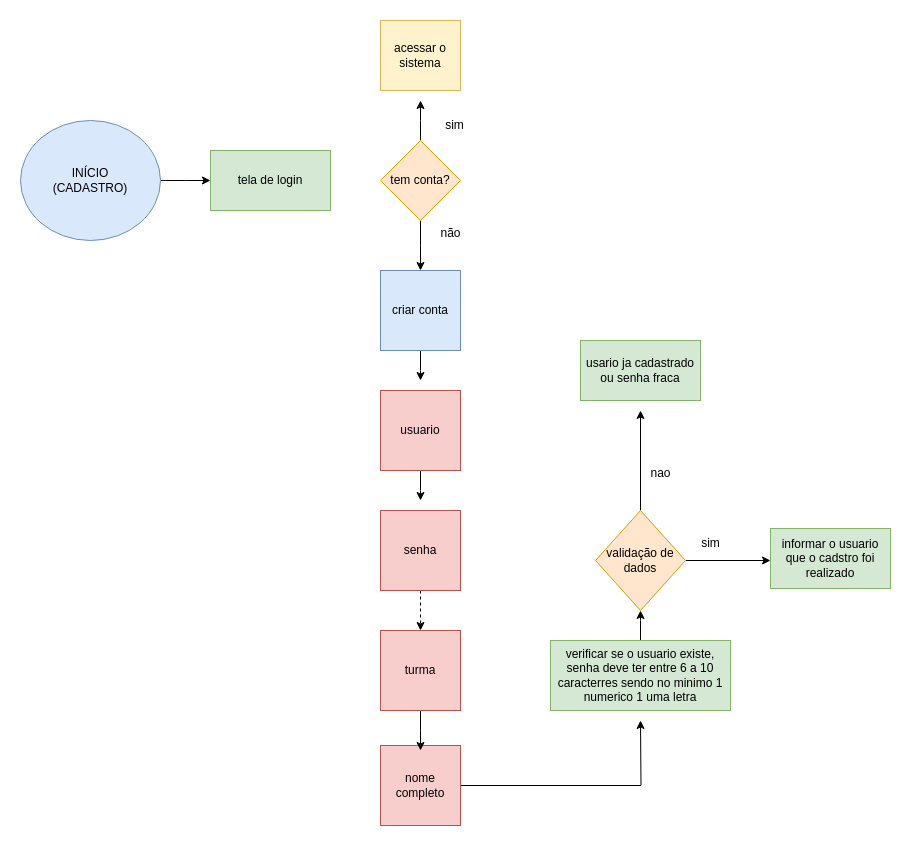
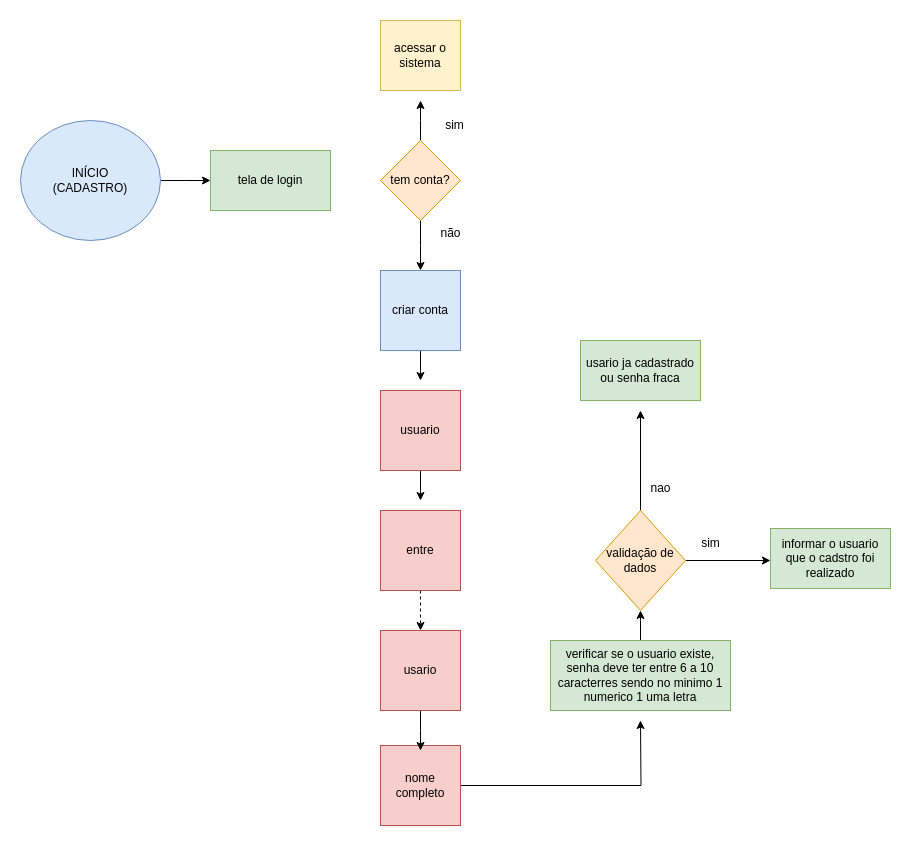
node "nao": moved (661, 474) -> (661, 489)
node "senha": label "senha" -> "entre"
node "turma": label "turma" -> "usario"
